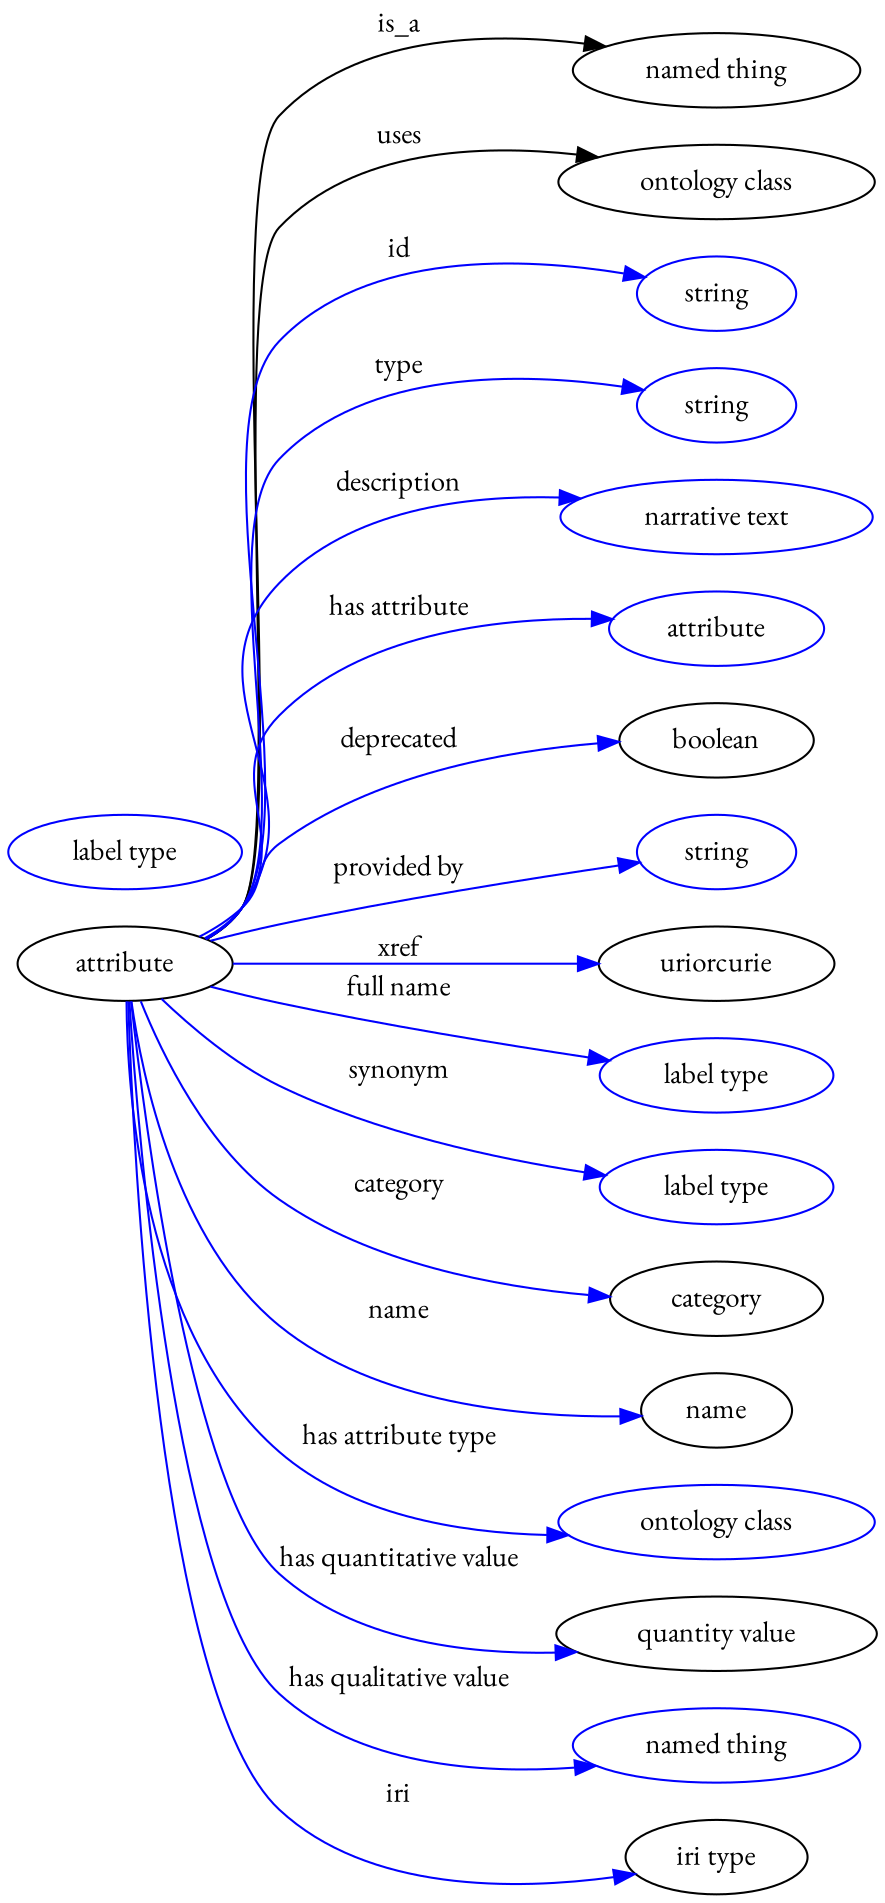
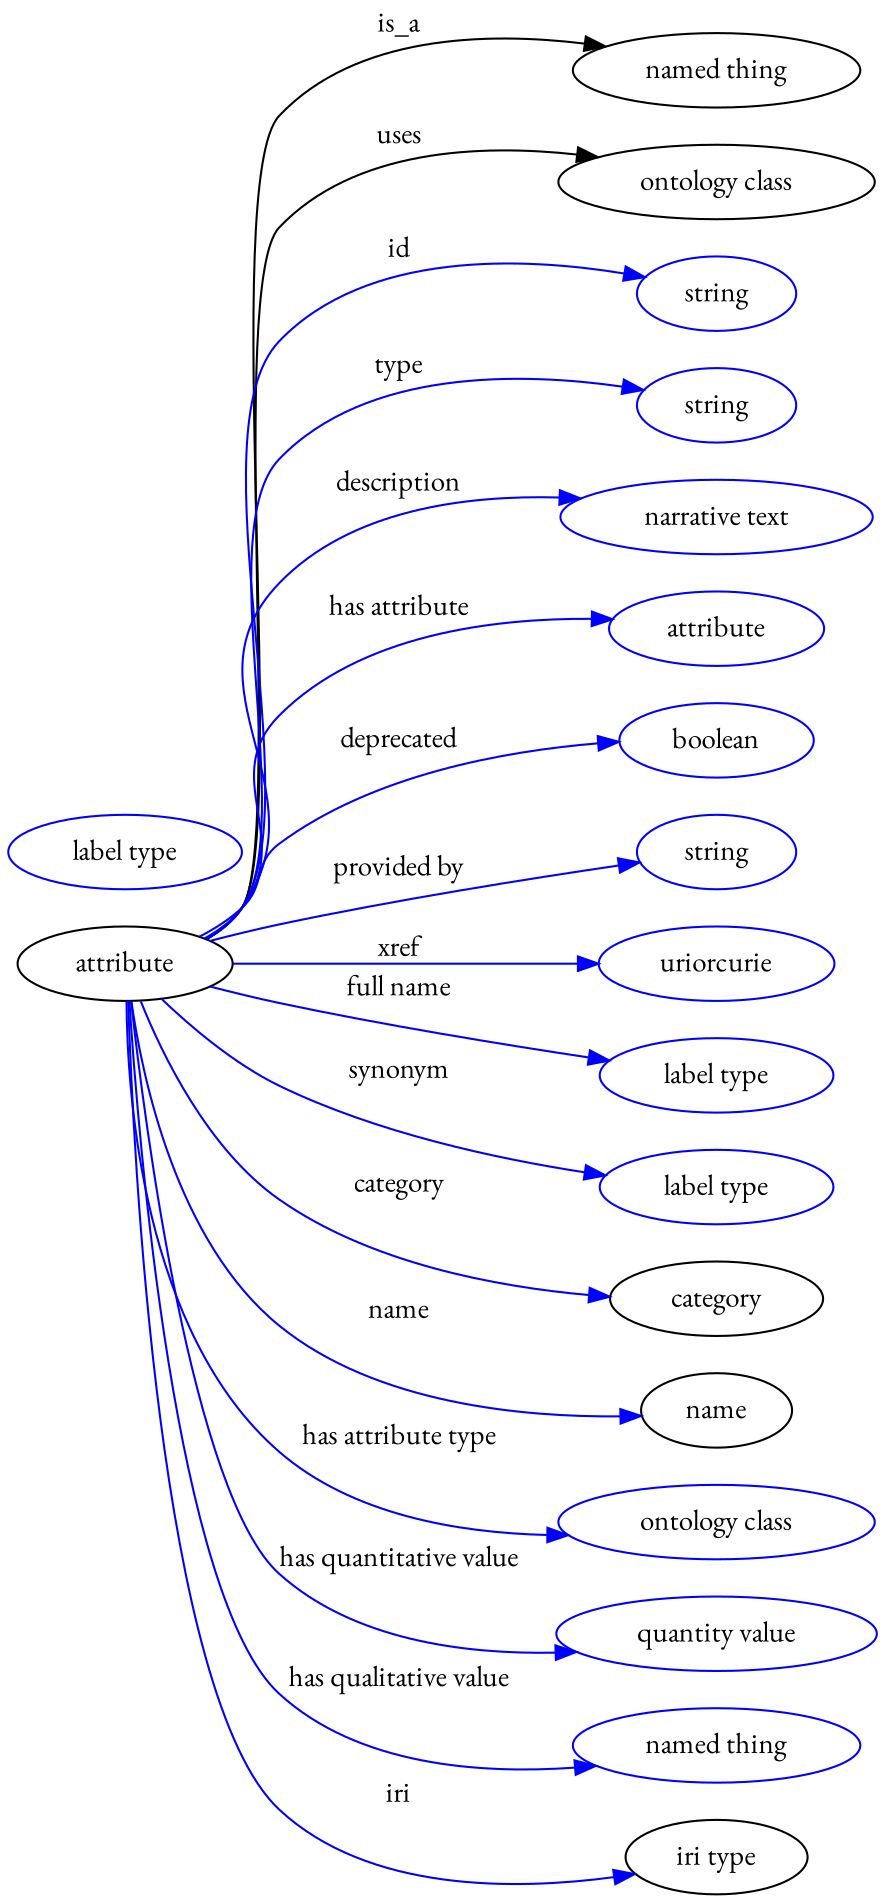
node "boolean": color black -> blue
node "uriorcurie": color black -> blue
node "quantity value": color black -> blue
